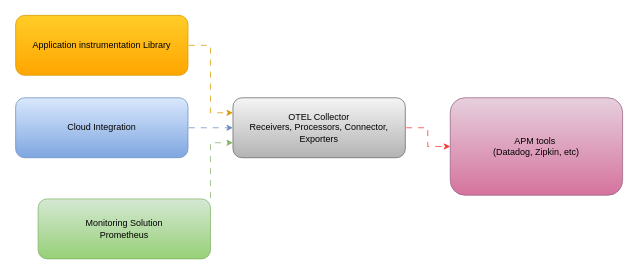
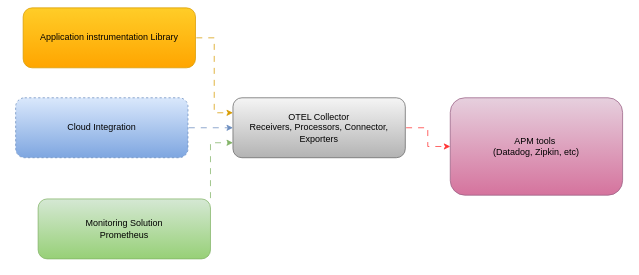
node "Application instrumentation Library": moved (102, 45) -> (109, 38)
node "Cloud Integration": style solid -> dashed
